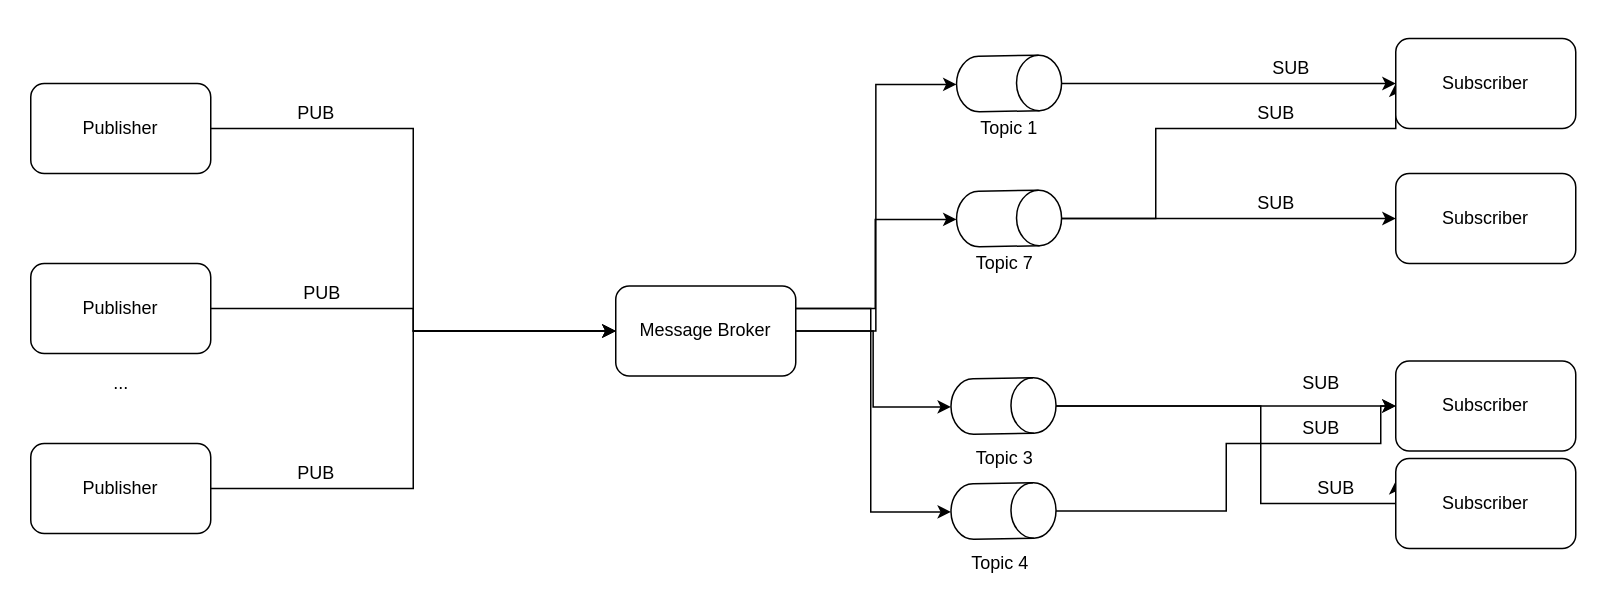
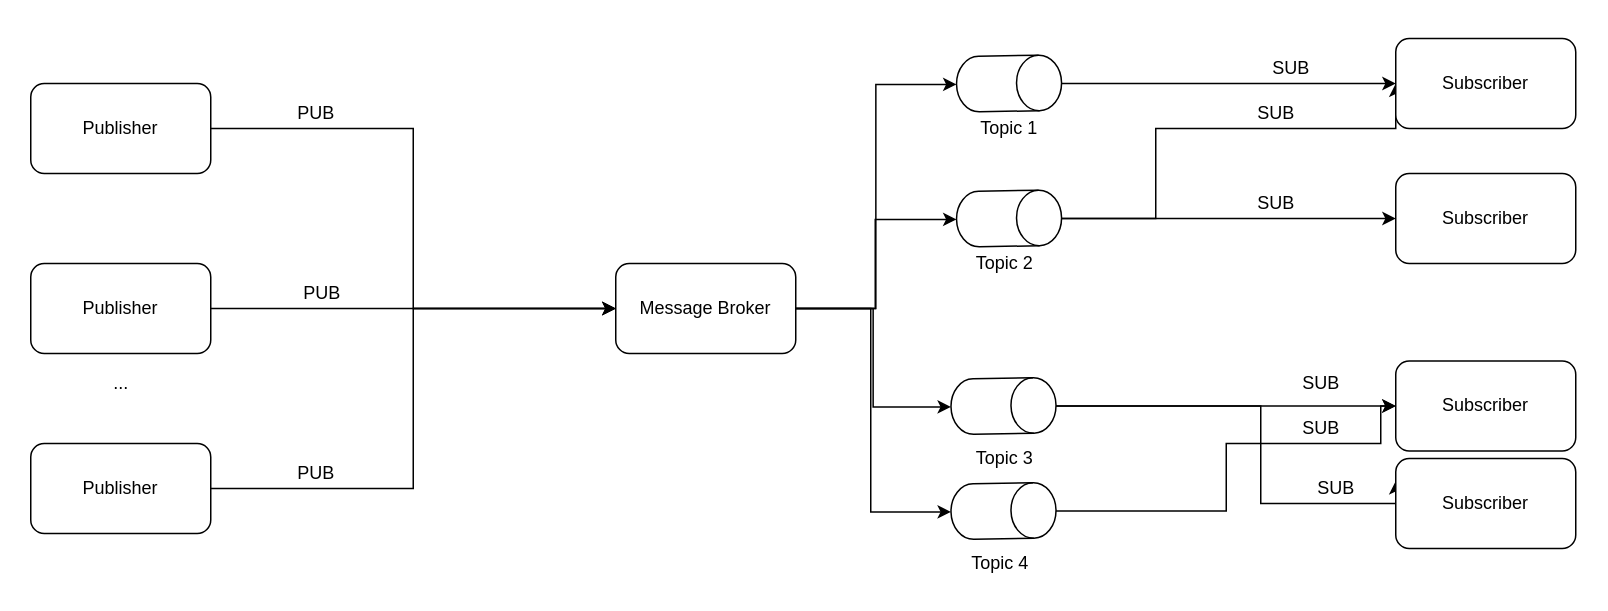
node "Topic 7": label "Topic 7" -> "Topic 2"
node "Message Broker": moved (706, 331) -> (706, 308)
